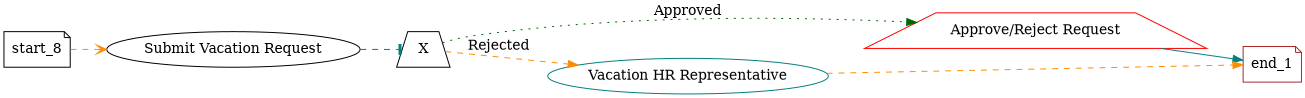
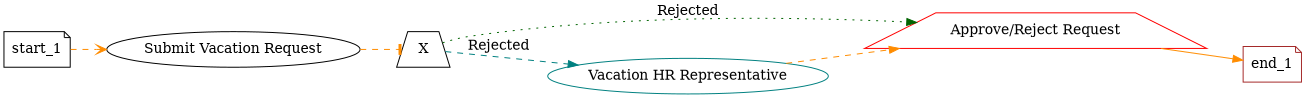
edge "X" -> "Approve/Reject Request": label "Approved" -> "Rejected"
node "start_8": label "start_8" -> "start_1"
edge "Submit Vacation Request" -> "X": color teal -> darkorange
edge "Approve/Reject Request" -> "end_1": color teal -> darkorange
edge "X" -> "Vacation HR Representative": color darkorange -> teal
edge "Vacation HR Representative" -> "end_1": now "Vacation HR Representative" -> "Approve/Reject Request"
